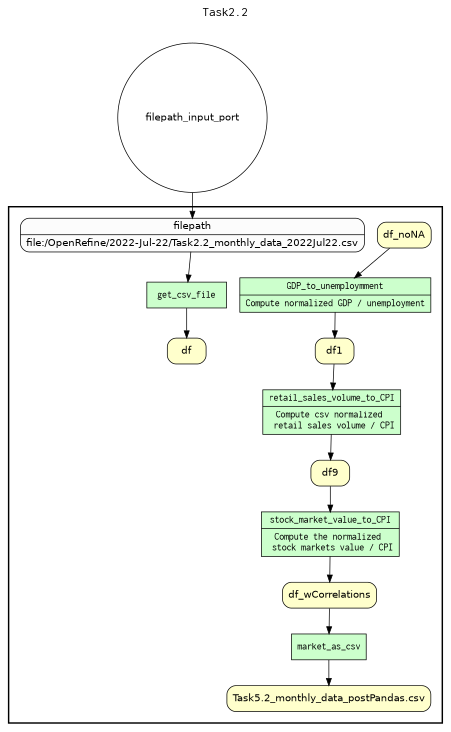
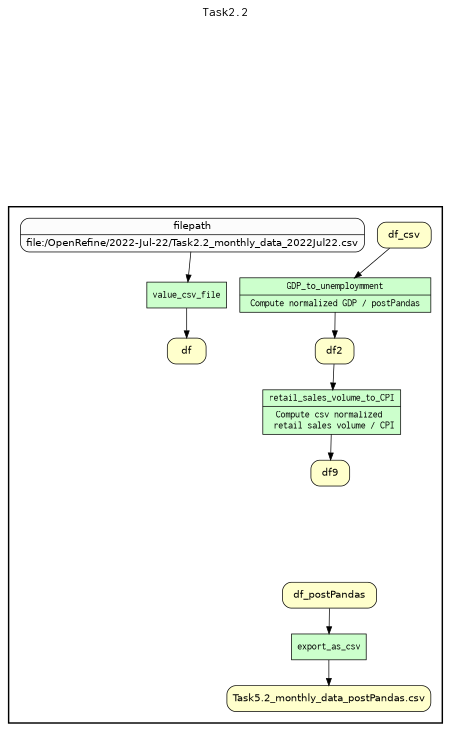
node "filepath_input_port": removed
node "df_noNA": label "df_noNA" -> "df_csv"
node "get_csv_file": label "get_csv_file" -> "value_csv_file"
node "GDP_to_unemploymment": text "Compute normalized GDP / unemployment" -> "Compute normalized GDP / postPandas"
node "df1": label "df1" -> "df2"
node "stock_market_value_to_CPI": removed
node "df_wCorrelations": label "df_wCorrelations" -> "df_postPandas"
node "market_as_csv": label "market_as_csv" -> "export_as_csv"
